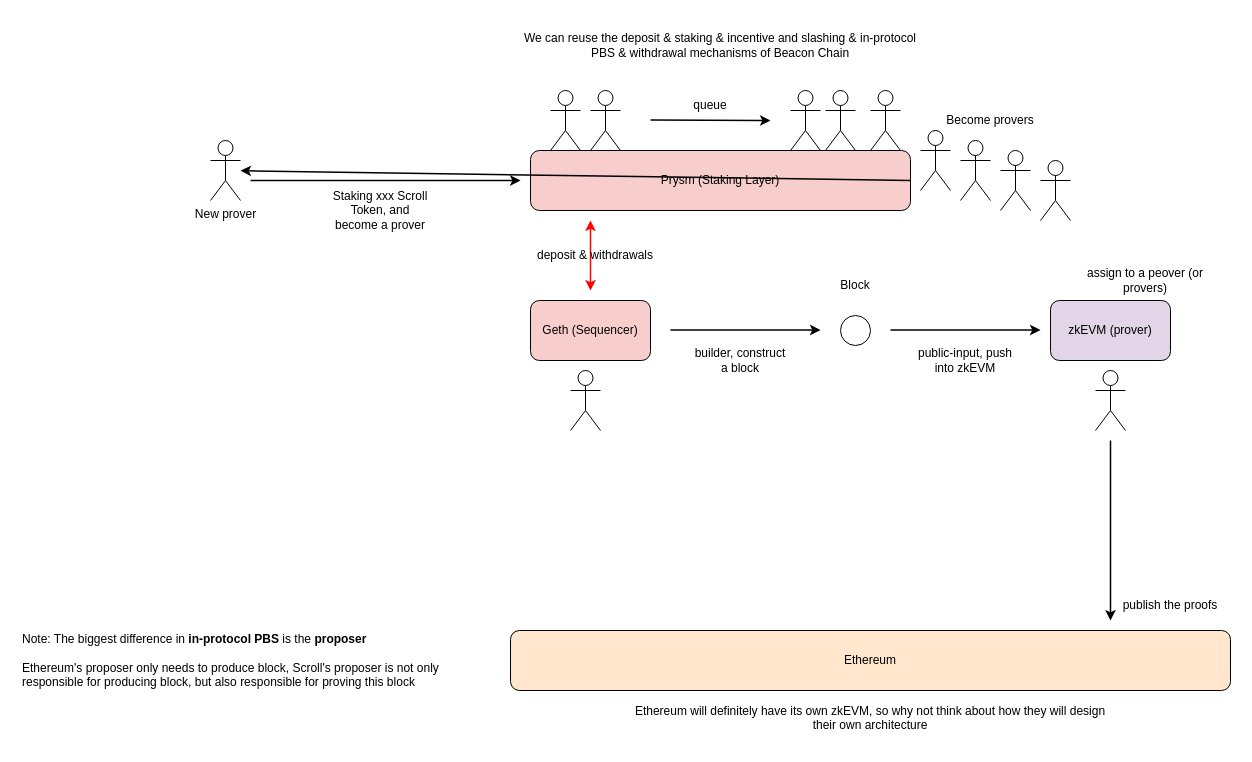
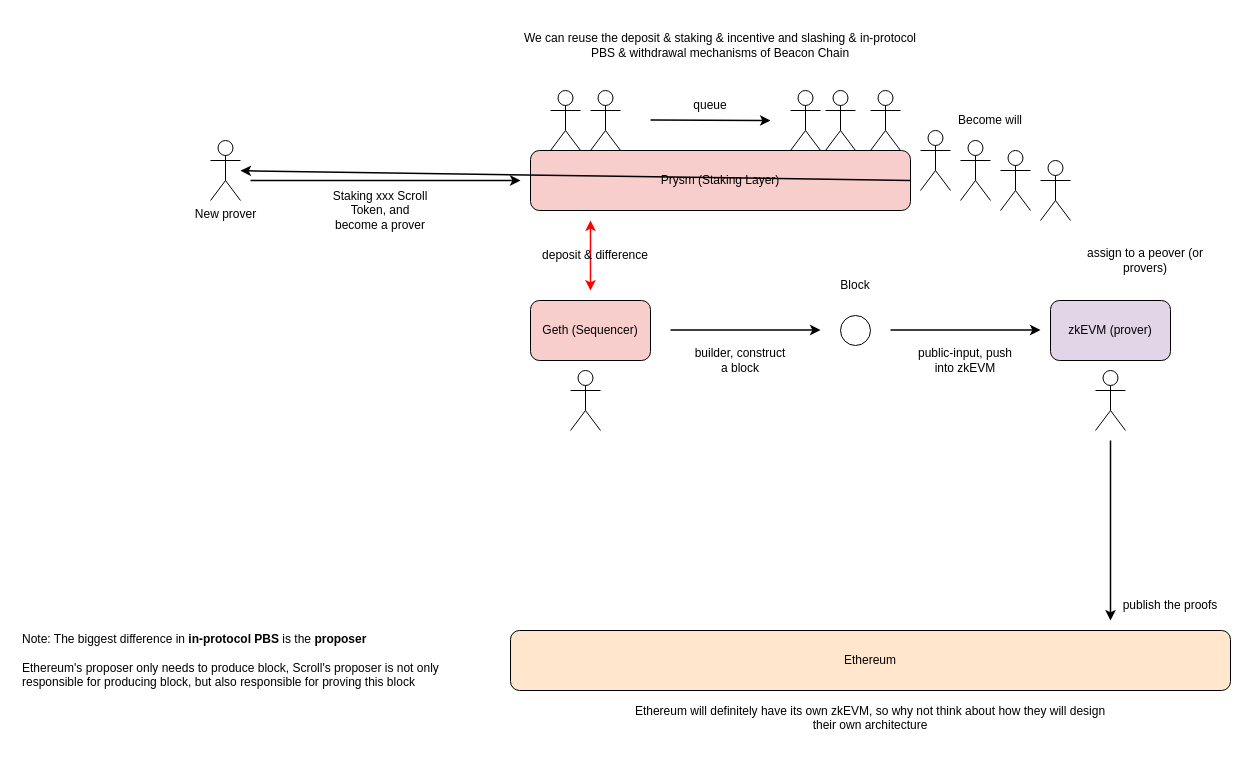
node "Become provers": label "Become provers" -> "Become will"
node "deposit & withdrawals": label "deposit & withdrawals" -> "deposit & difference"
node "assign to a peover (or provers)": moved (1146, 281) -> (1146, 261)
